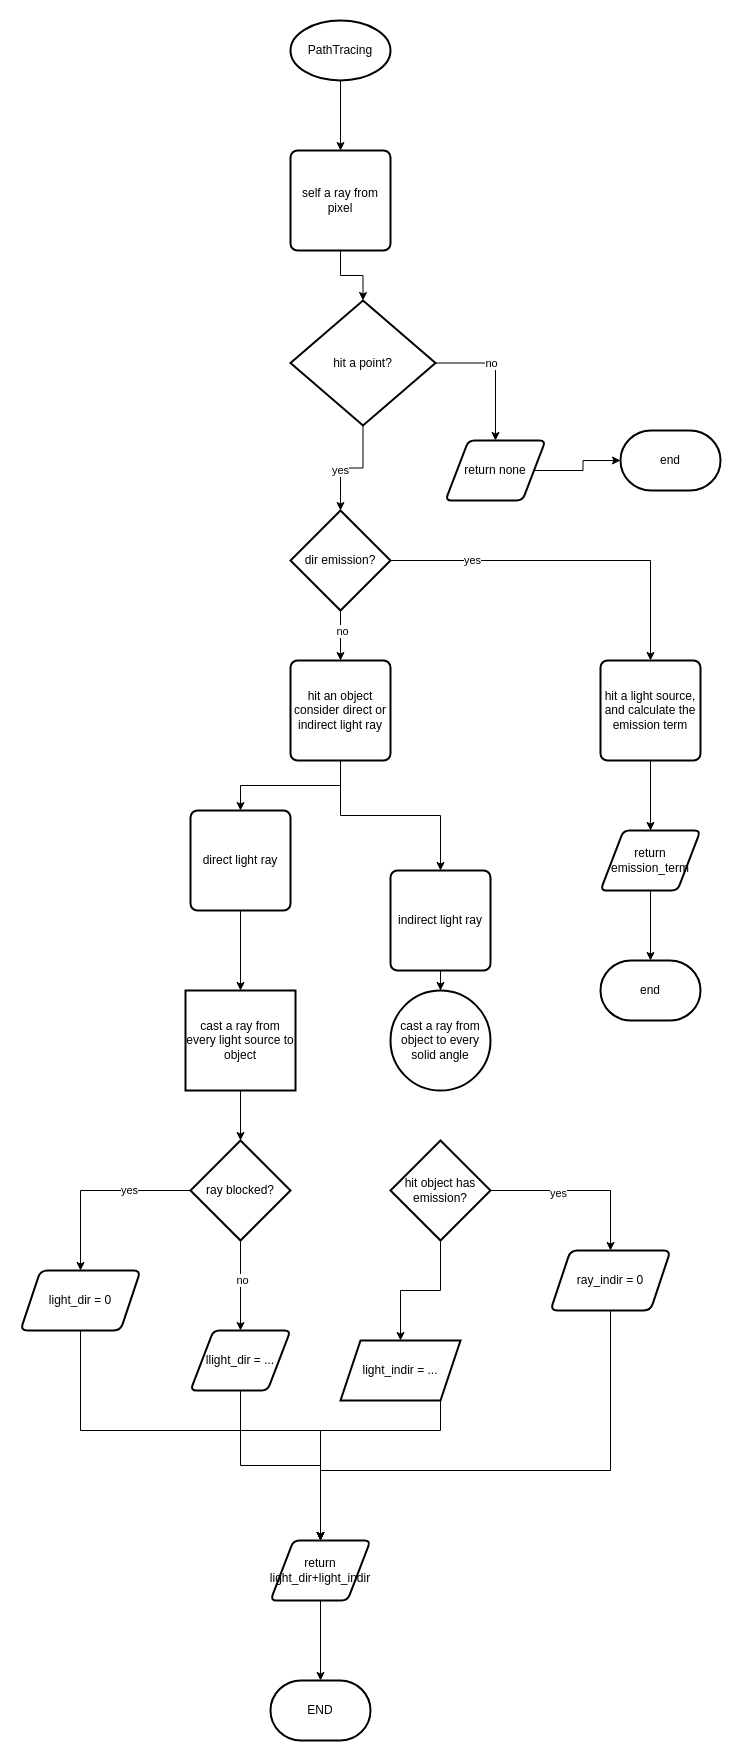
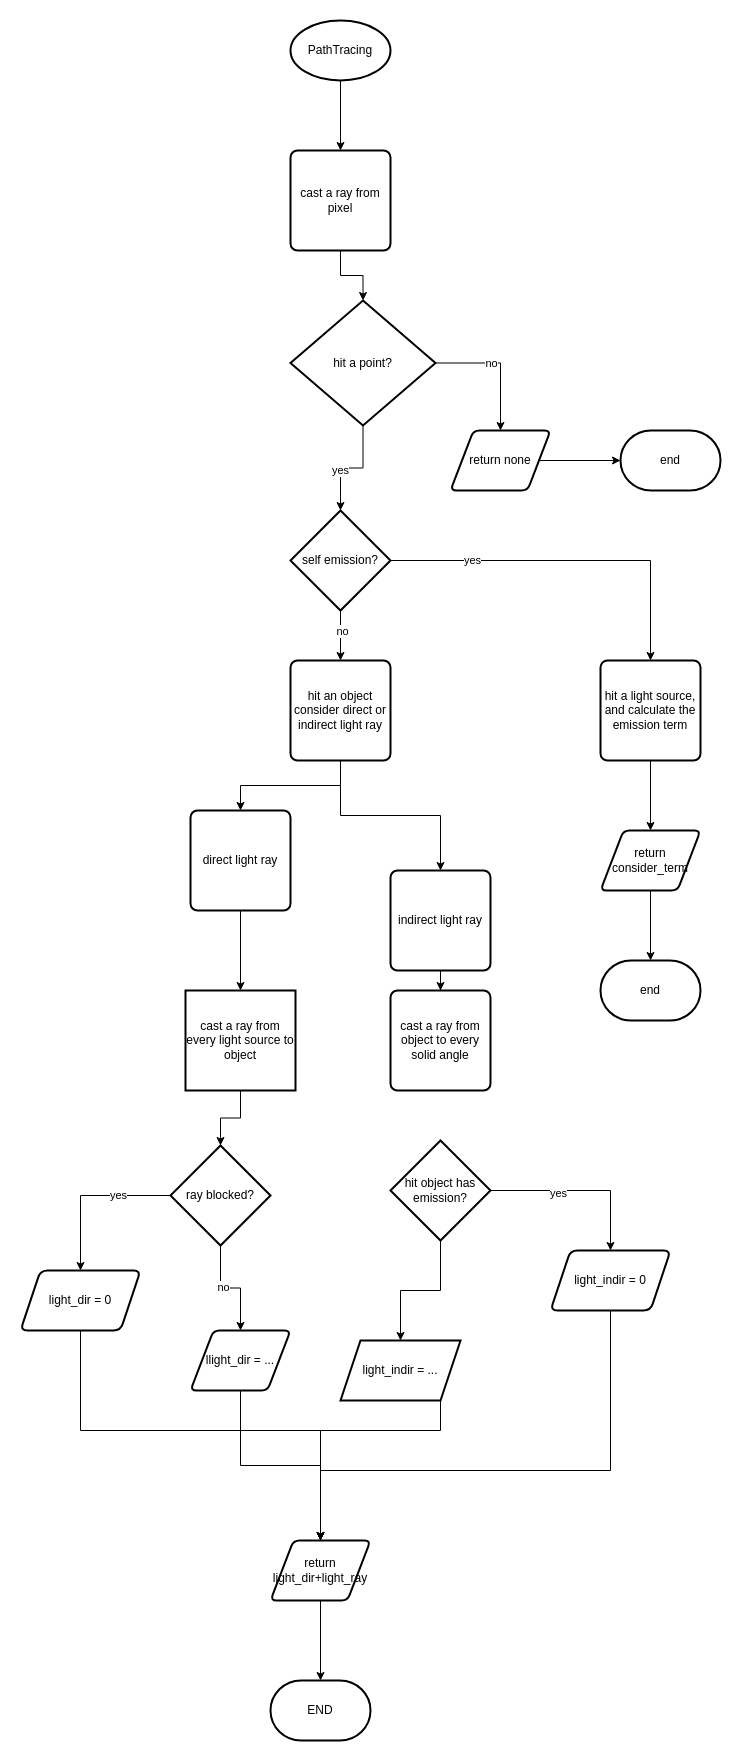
node "self a ray from pixel": label "self a ray from pixel" -> "cast a ray from pixel"
node "return none": moved (496, 471) -> (501, 461)
node "dir emission?": label "dir emission?" -> "self emission?"
node "return emission_term": label "return emission_term" -> "return consider_term"
node "cast a ray from object to every solid angle": shape ellipse -> rounded rectangle
node "ray blocked?": moved (241, 1191) -> (221, 1196)
node "ray_indir = 0": label "ray_indir = 0" -> "light_indir = 0"
node "return light_dir+light_indir": label "return light_dir+light_indir" -> "return light_dir+light_ray"
